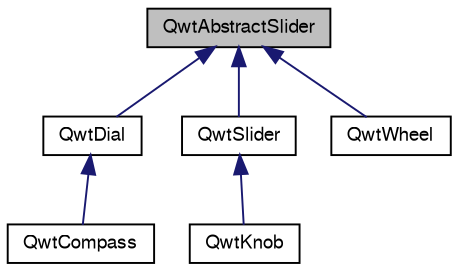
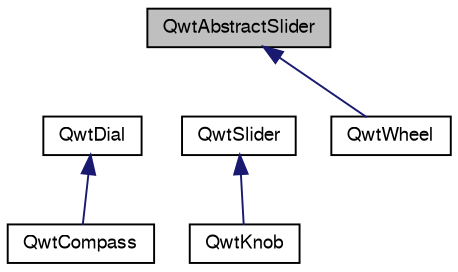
edge "QwtDial" -> "QwtAbstractSlider": removed
edge "QwtSlider" -> "QwtAbstractSlider": removed
